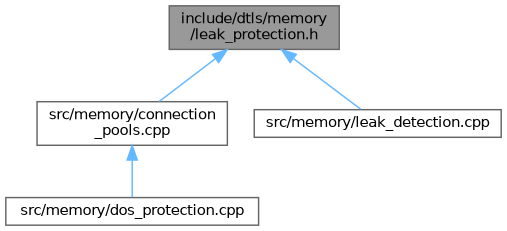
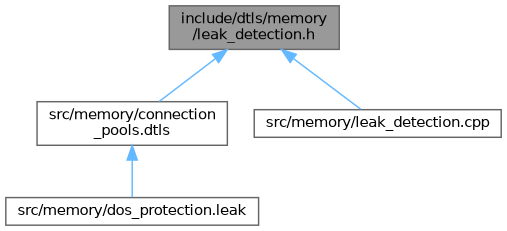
node "include/dtls/memory /leak_protection.h": label "include/dtls/memory /leak_protection.h" -> "include/dtls/memory /leak_detection.h"
node "src/memory/connection _pools.cpp": label "src/memory/connection _pools.cpp" -> "src/memory/connection _pools.dtls"
node "src/memory/dos_protection.cpp": label "src/memory/dos_protection.cpp" -> "src/memory/dos_protection.leak"
